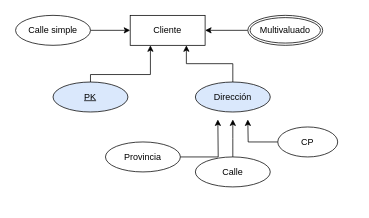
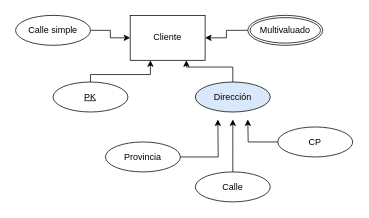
node "Cliente": size 75x30 -> 75x45
node "PK": fillcolor #dae8fc -> #ffffff
node "CP": size 60x30 -> 75x30
node "Calle": moved (233, 172) -> (233, 187)
